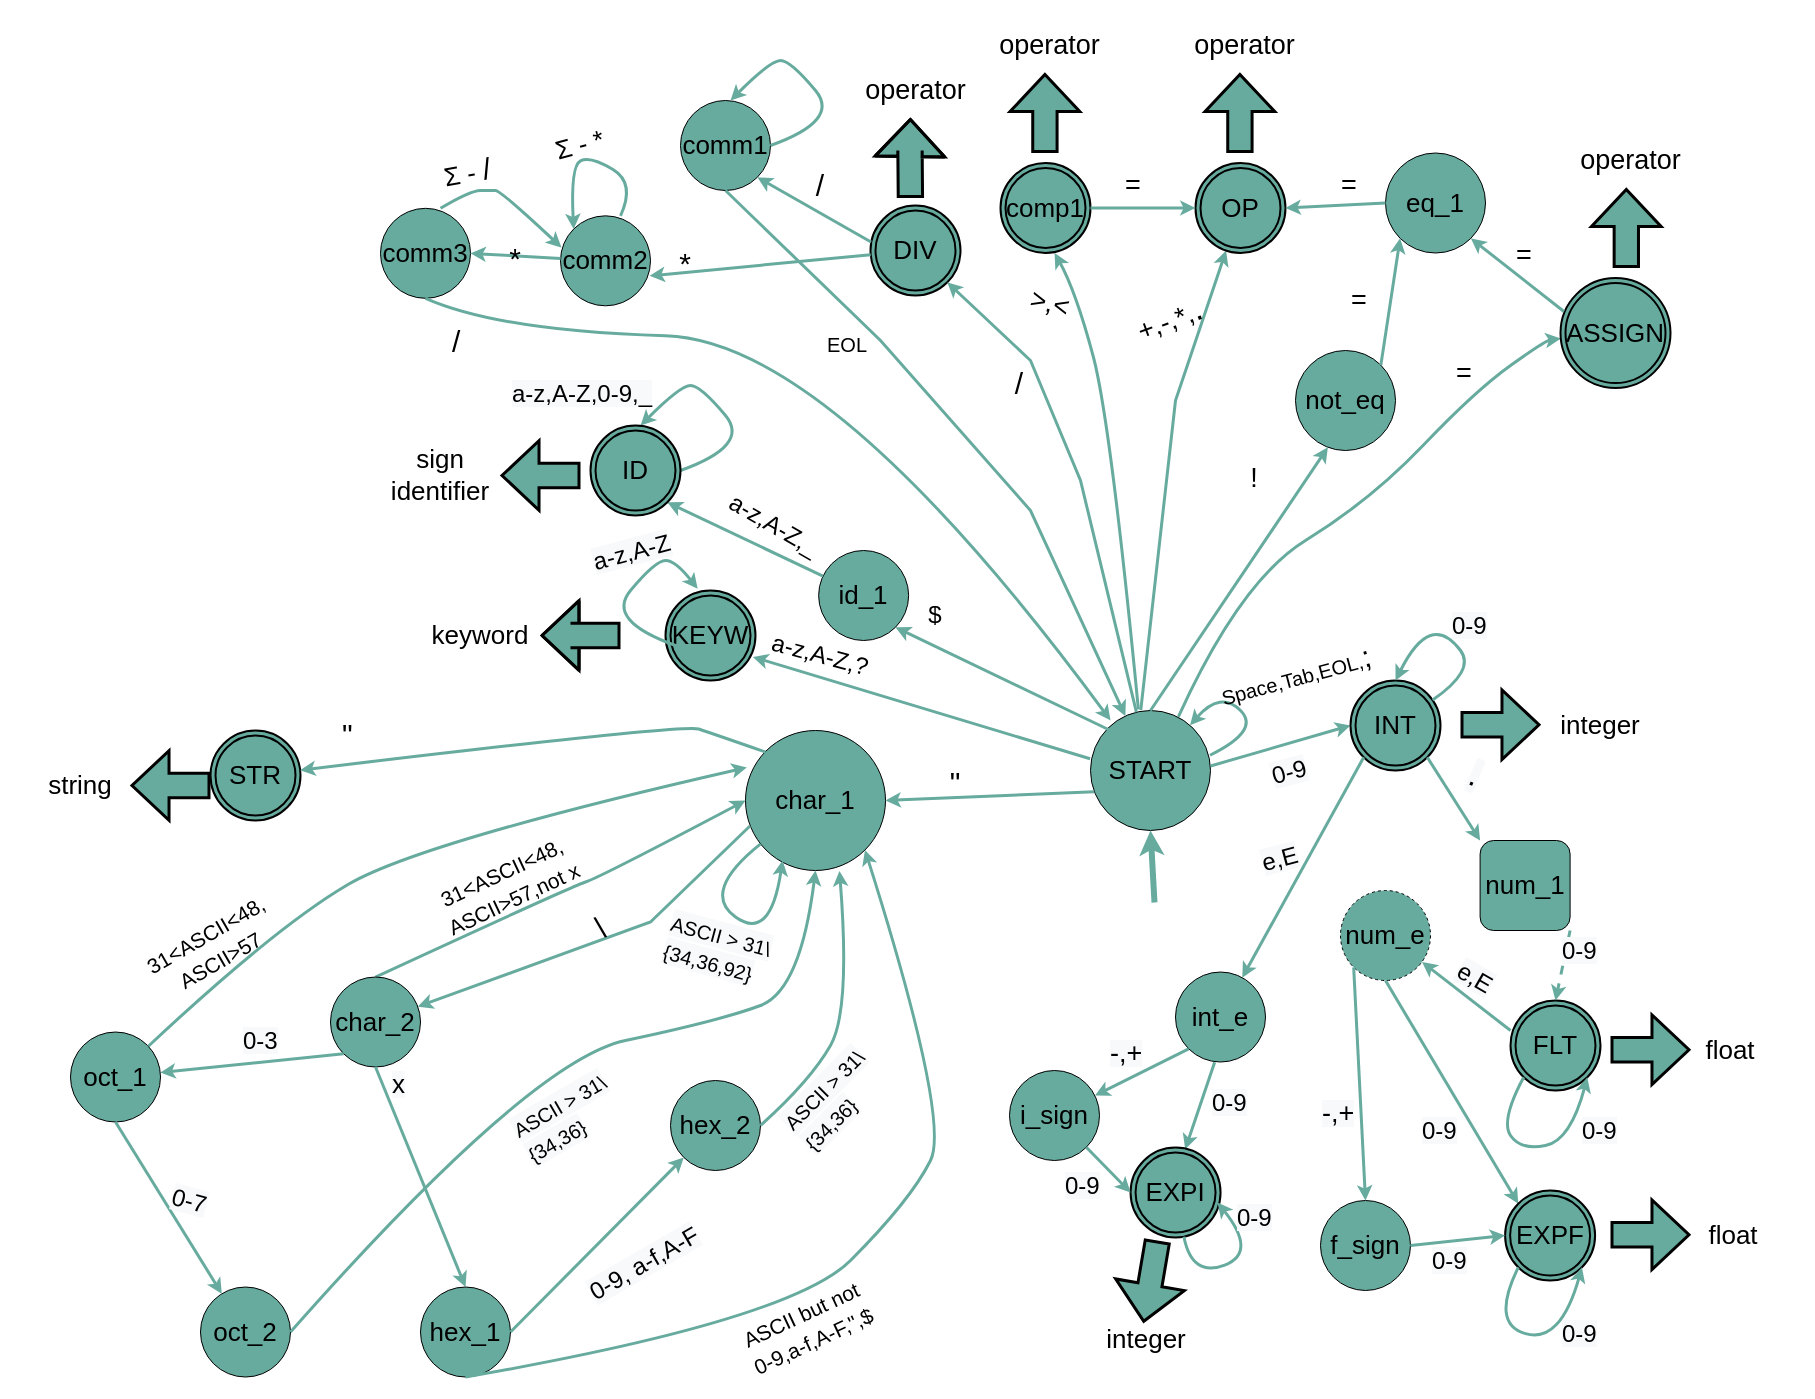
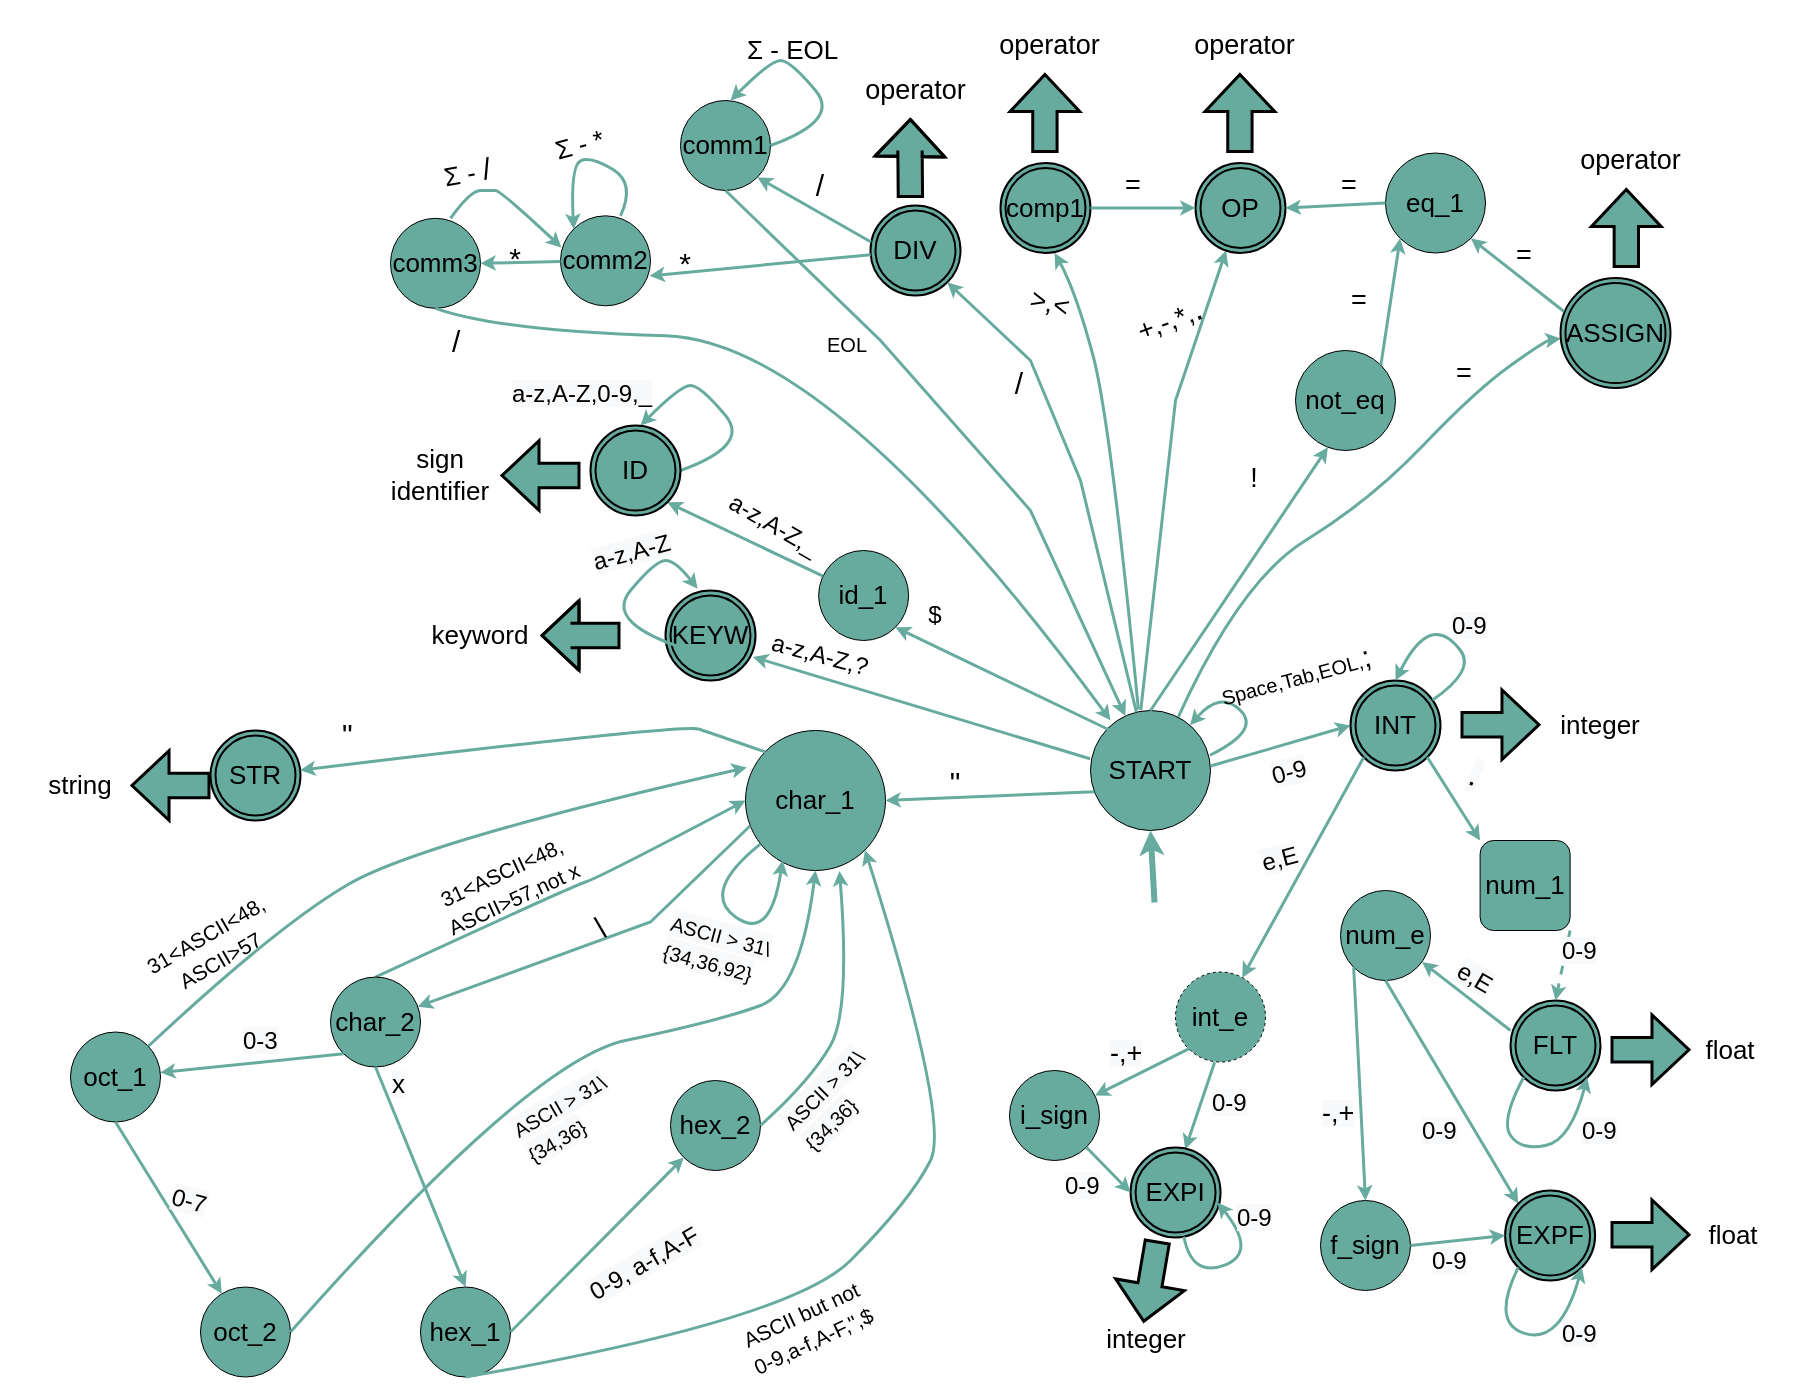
node "Σ - EOL": added
node "comm3": moved (426, 253) -> (436, 263)
node "num_e": style dashed -> solid
node "int_e": style solid -> dashed
